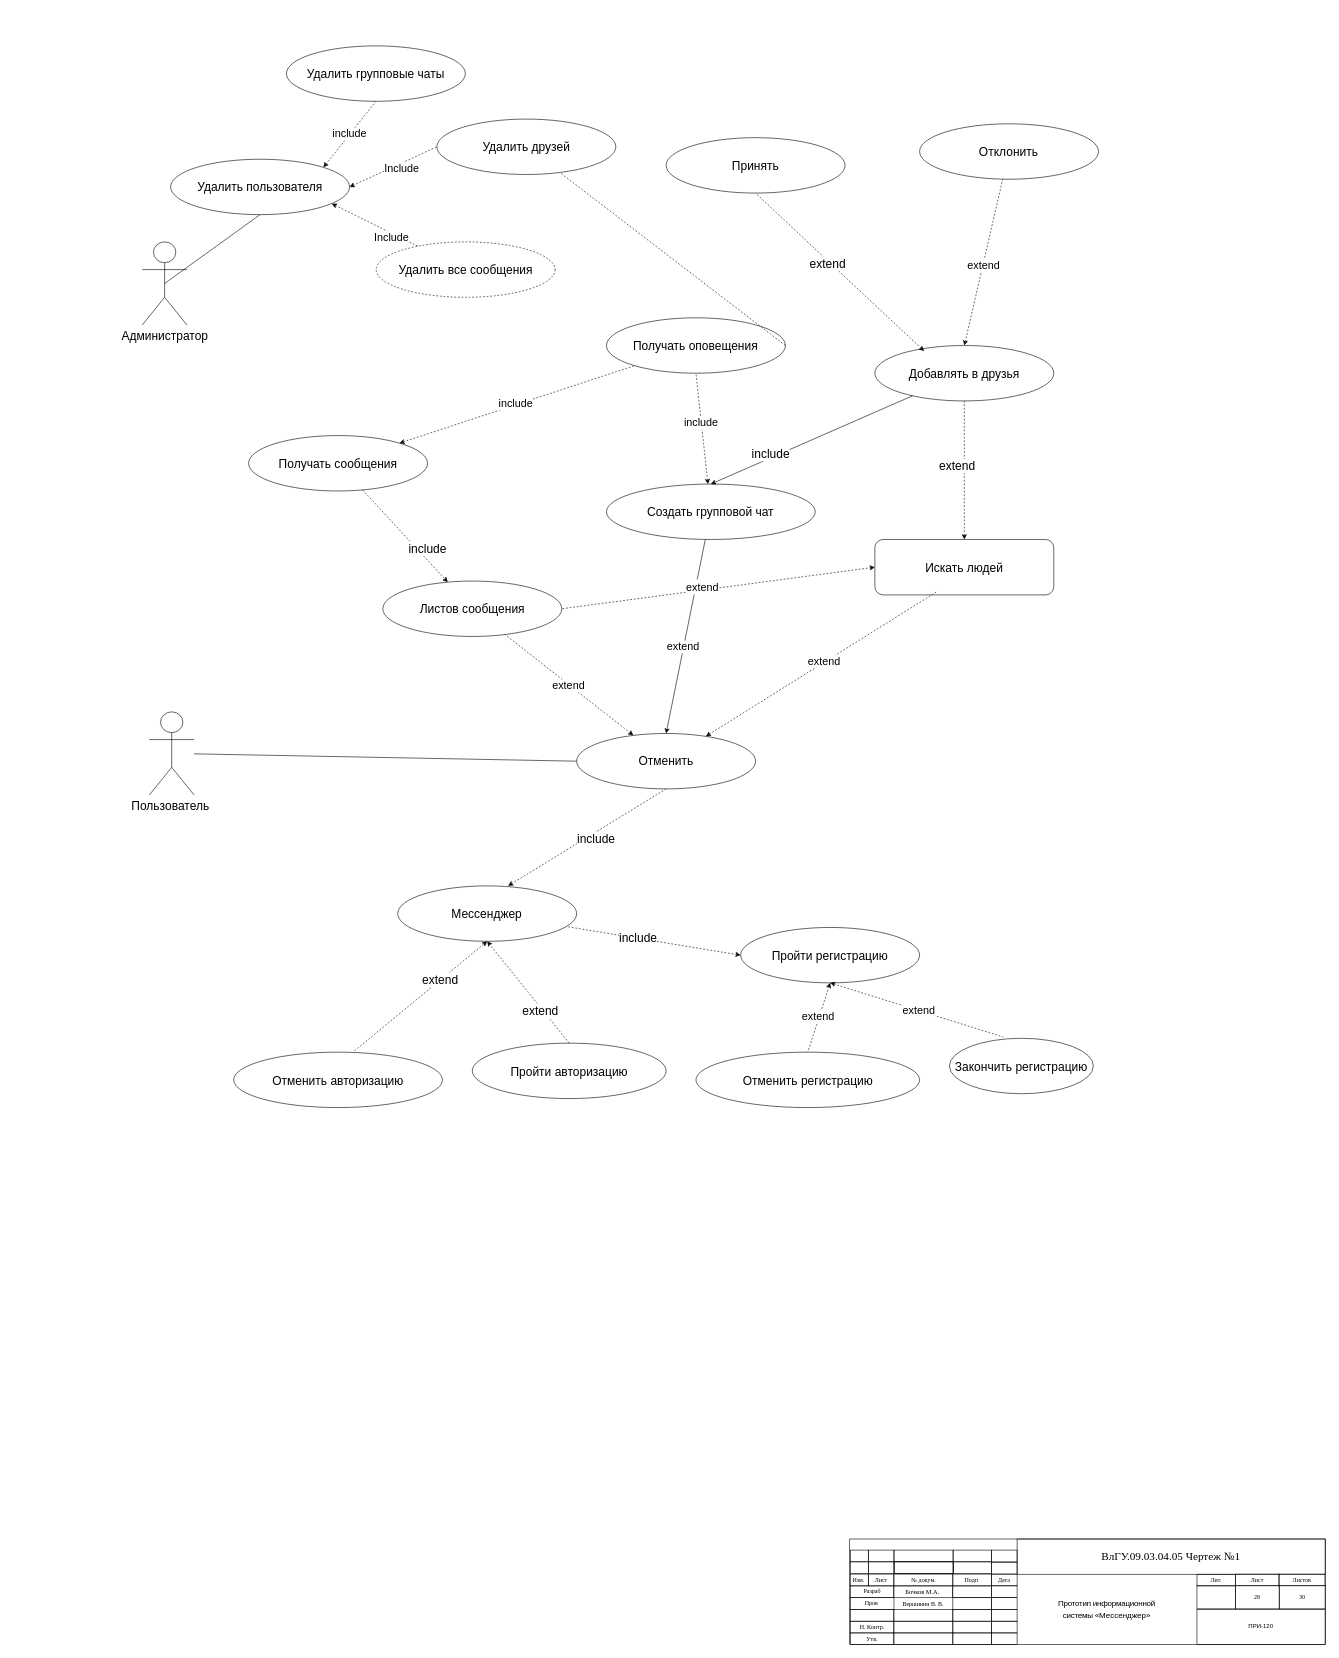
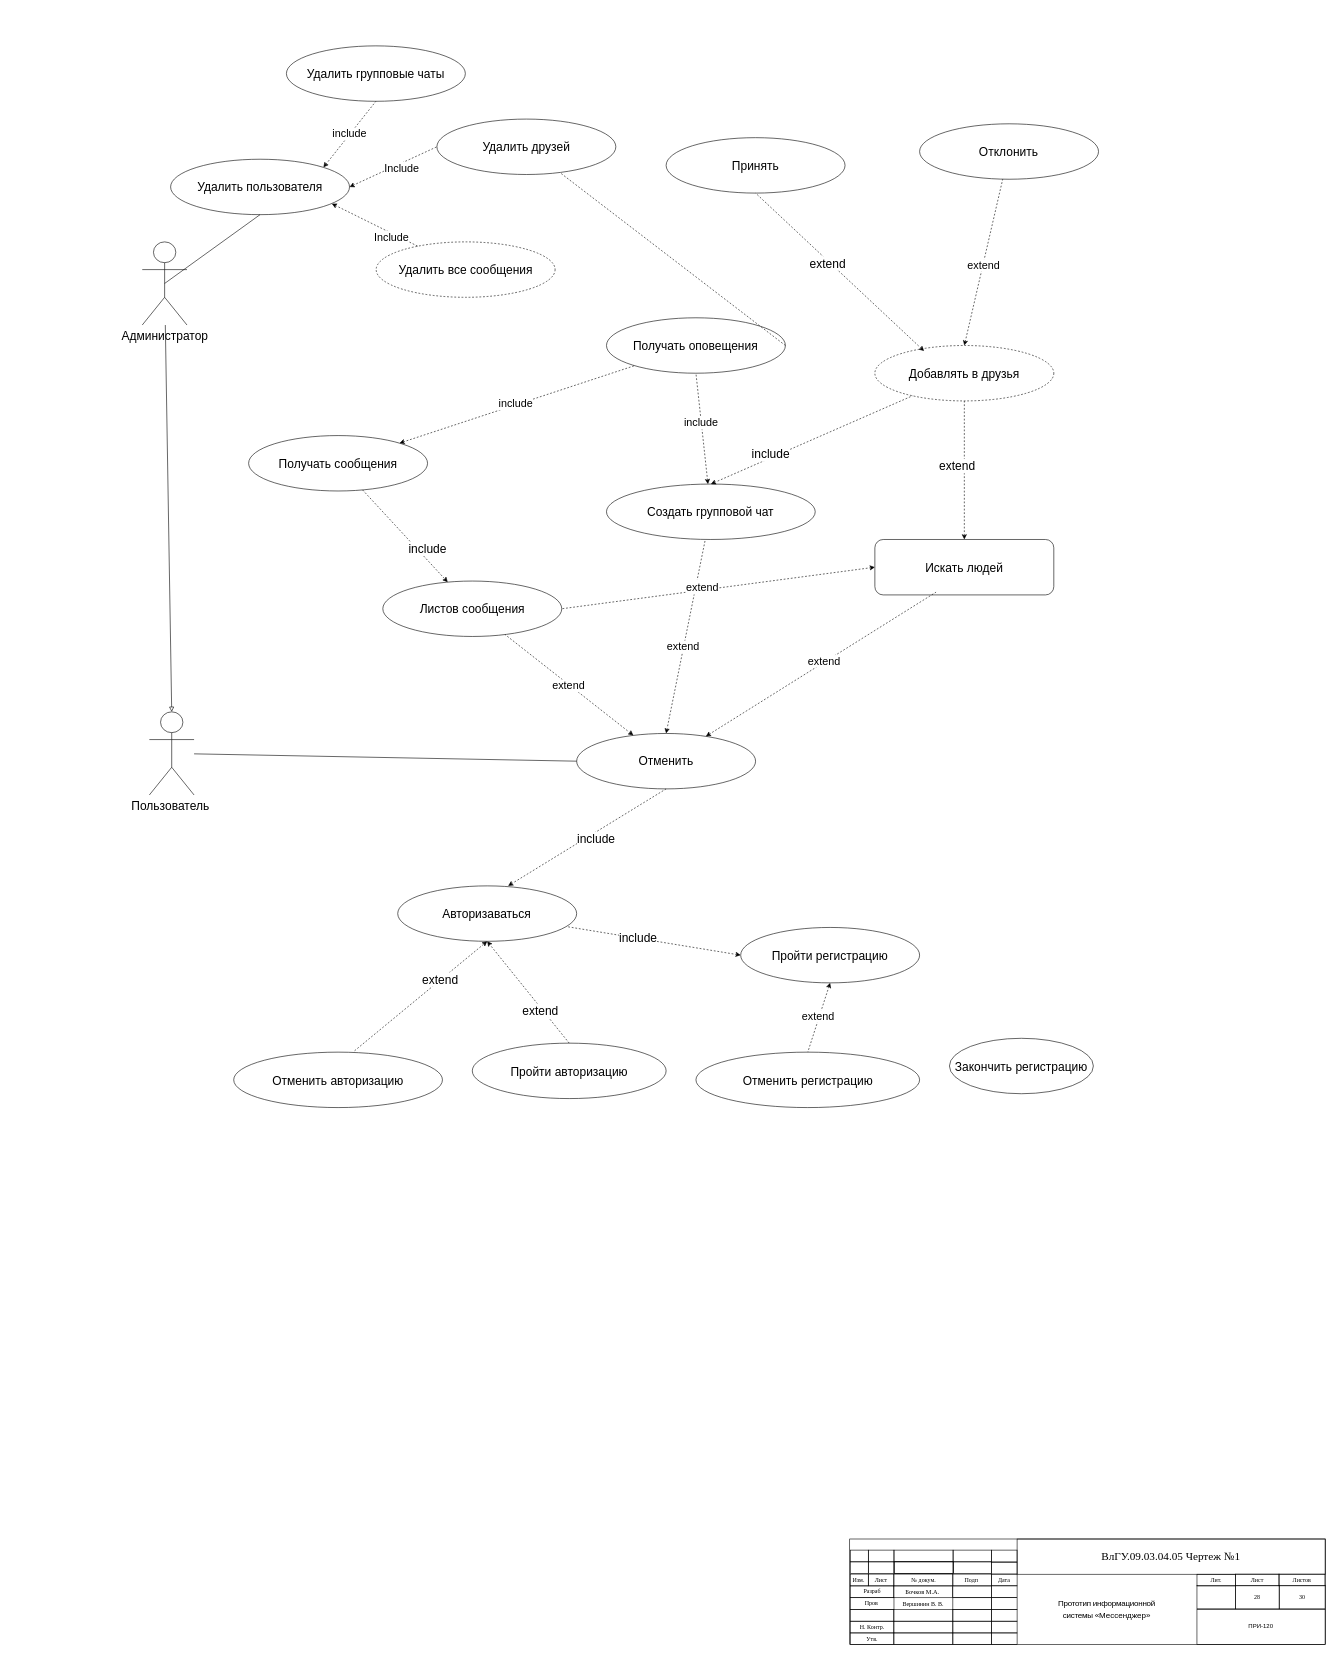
node "Добавлять в друзья": style solid -> dashed
edge "Добавлять в друзья" -> "Создать групповой чат": style solid -> dashed
edge "Администратор" -> "Пользователь": added
edge "Создать групповой чат" -> "Отменить": style solid -> dashed
node "Мессенджер": label "Мессенджер" -> "Авторизаваться"
edge "Закончить регистрацию" -> "Пройти регистрацию": removed, label "extend"
